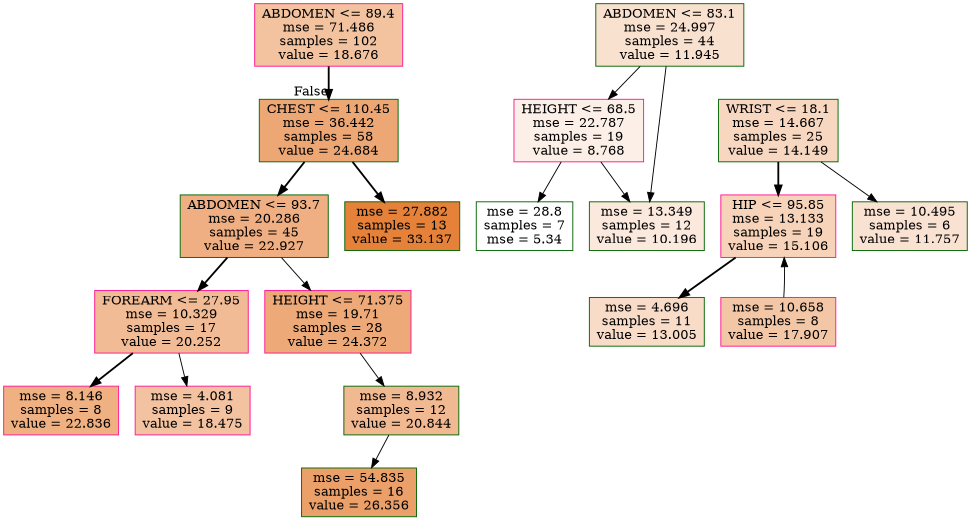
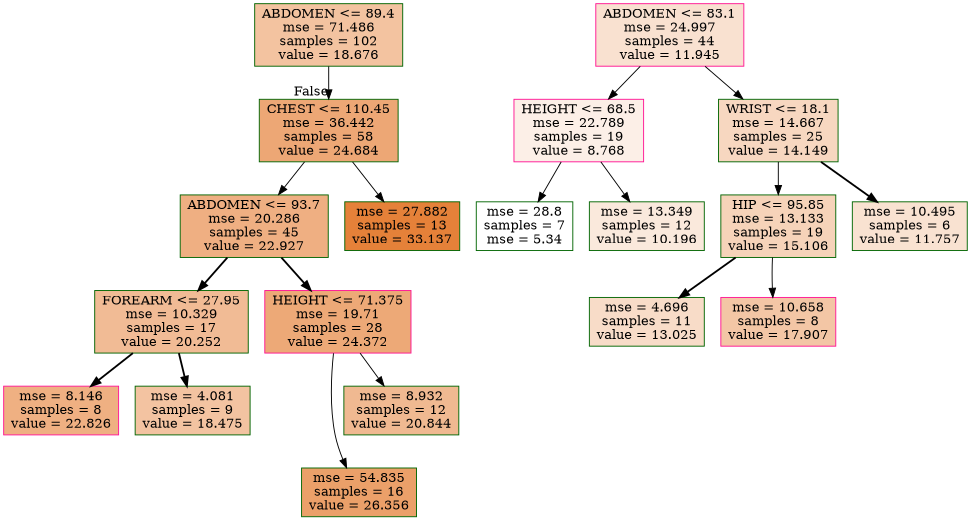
node "ABDOMEN <= 89.4 mse = 71.486 samples = 102 value = 18.676": color deeppink -> darkgreen
node "ABDOMEN <= 83.1 mse = 24.997 samples = 44 value = 11.945": color darkgreen -> deeppink
edge "ABDOMEN <= 89.4 mse = 71.486 samples = 102 value = 18.676" -> "CHEST <= 110.45 mse = 36.442 samples = 58 value = 24.684": style bold -> solid
edge "ABDOMEN <= 83.1 mse = 24.997 samples = 44 value = 11.945" -> "mse = 13.349 samples = 12 value = 10.196": now "ABDOMEN <= 83.1 mse = 24.997 samples = 44 value = 11.945" -> "WRIST <= 18.1 mse = 14.667 samples = 25 value = 14.149"
node "HEIGHT <= 68.5 mse = 22.787 samples = 19 value = 8.768": label "HEIGHT <= 68.5 mse = 22.787 samples = 19 value = 8.768" -> "HEIGHT <= 68.5 mse = 22.789 samples = 19 value = 8.768"
edge "WRIST <= 18.1 mse = 14.667 samples = 25 value = 14.149" -> "HIP <= 95.85 mse = 13.133 samples = 19 value = 15.106": style bold -> solid
edge "CHEST <= 110.45 mse = 36.442 samples = 58 value = 24.684" -> "ABDOMEN <= 93.7 mse = 20.286 samples = 45 value = 22.927": style bold -> solid
edge "CHEST <= 110.45 mse = 36.442 samples = 58 value = 24.684" -> "mse = 27.882 samples = 13 value = 33.137": style bold -> solid
edge "WRIST <= 18.1 mse = 14.667 samples = 25 value = 14.149" -> "mse = 10.495 samples = 6 value = 11.757": style solid -> bold
node "HIP <= 95.85 mse = 13.133 samples = 19 value = 15.106": color deeppink -> darkgreen
edge "ABDOMEN <= 93.7 mse = 20.286 samples = 45 value = 22.927" -> "HEIGHT <= 71.375 mse = 19.71 samples = 28 value = 24.372": style solid -> bold
edge "mse = 10.658 samples = 8 value = 17.907" -> "HIP <= 95.85 mse = 13.133 samples = 19 value = 15.106": reversed
node "FOREARM <= 27.95 mse = 10.329 samples = 17 value = 20.252": color deeppink -> darkgreen
node "mse = 4.696 samples = 11 value = 13.005": label "mse = 4.696 samples = 11 value = 13.005" -> "mse = 4.696 samples = 11 value = 13.025"
edge "FOREARM <= 27.95 mse = 10.329 samples = 17 value = 20.252" -> "mse = 4.081 samples = 9 value = 18.475": style solid -> bold
node "mse = 8.146 samples = 8 value = 22.836": label "mse = 8.146 samples = 8 value = 22.836" -> "mse = 8.146 samples = 8 value = 22.826"
node "mse = 4.081 samples = 9 value = 18.475": color deeppink -> darkgreen
edge "mse = 8.932 samples = 12 value = 20.844" -> "mse = 54.835 samples = 16 value = 26.356": now "HEIGHT <= 71.375 mse = 19.71 samples = 28 value = 24.372" -> "mse = 54.835 samples = 16 value = 26.356"
